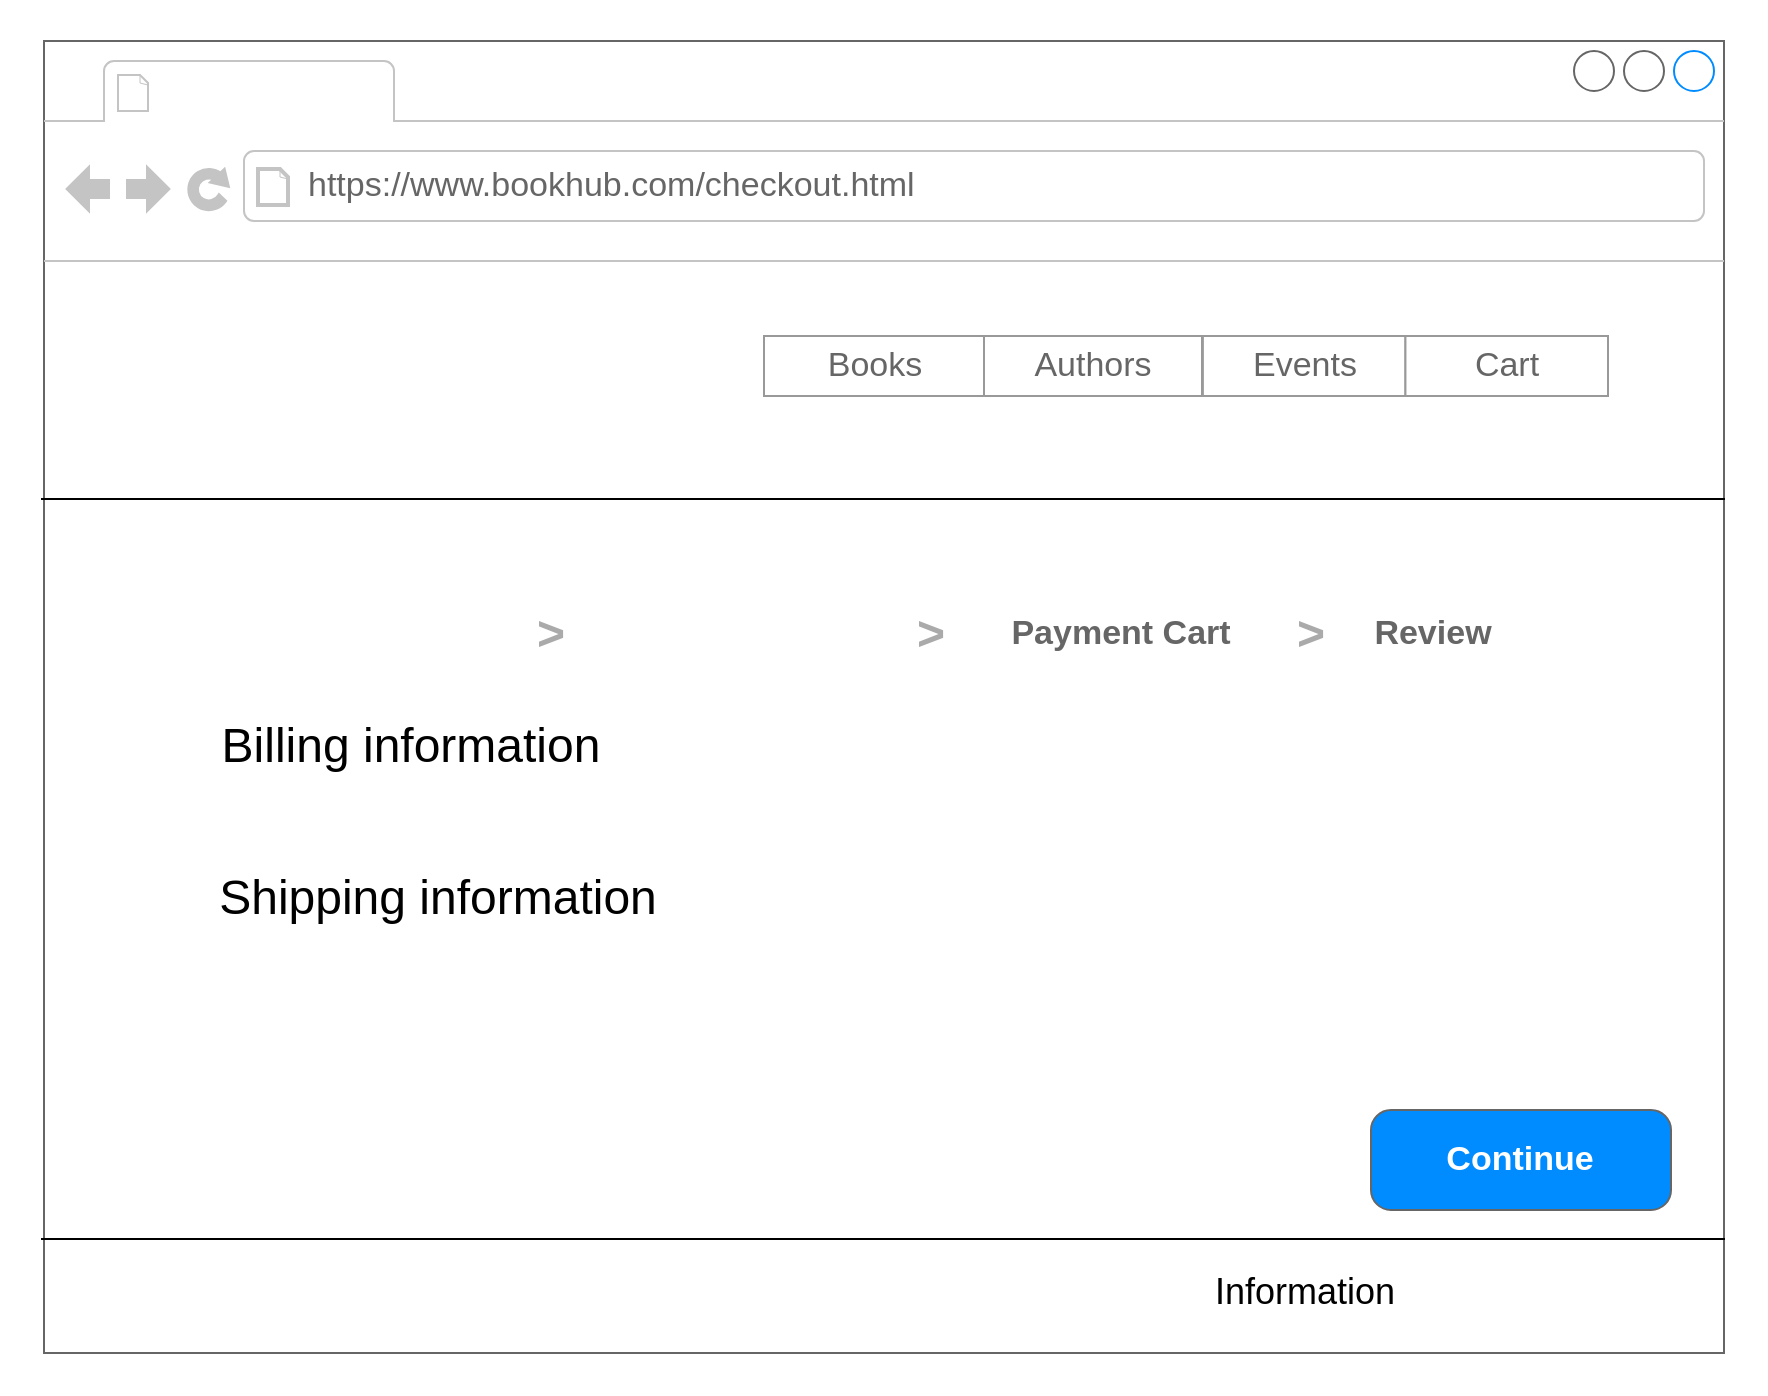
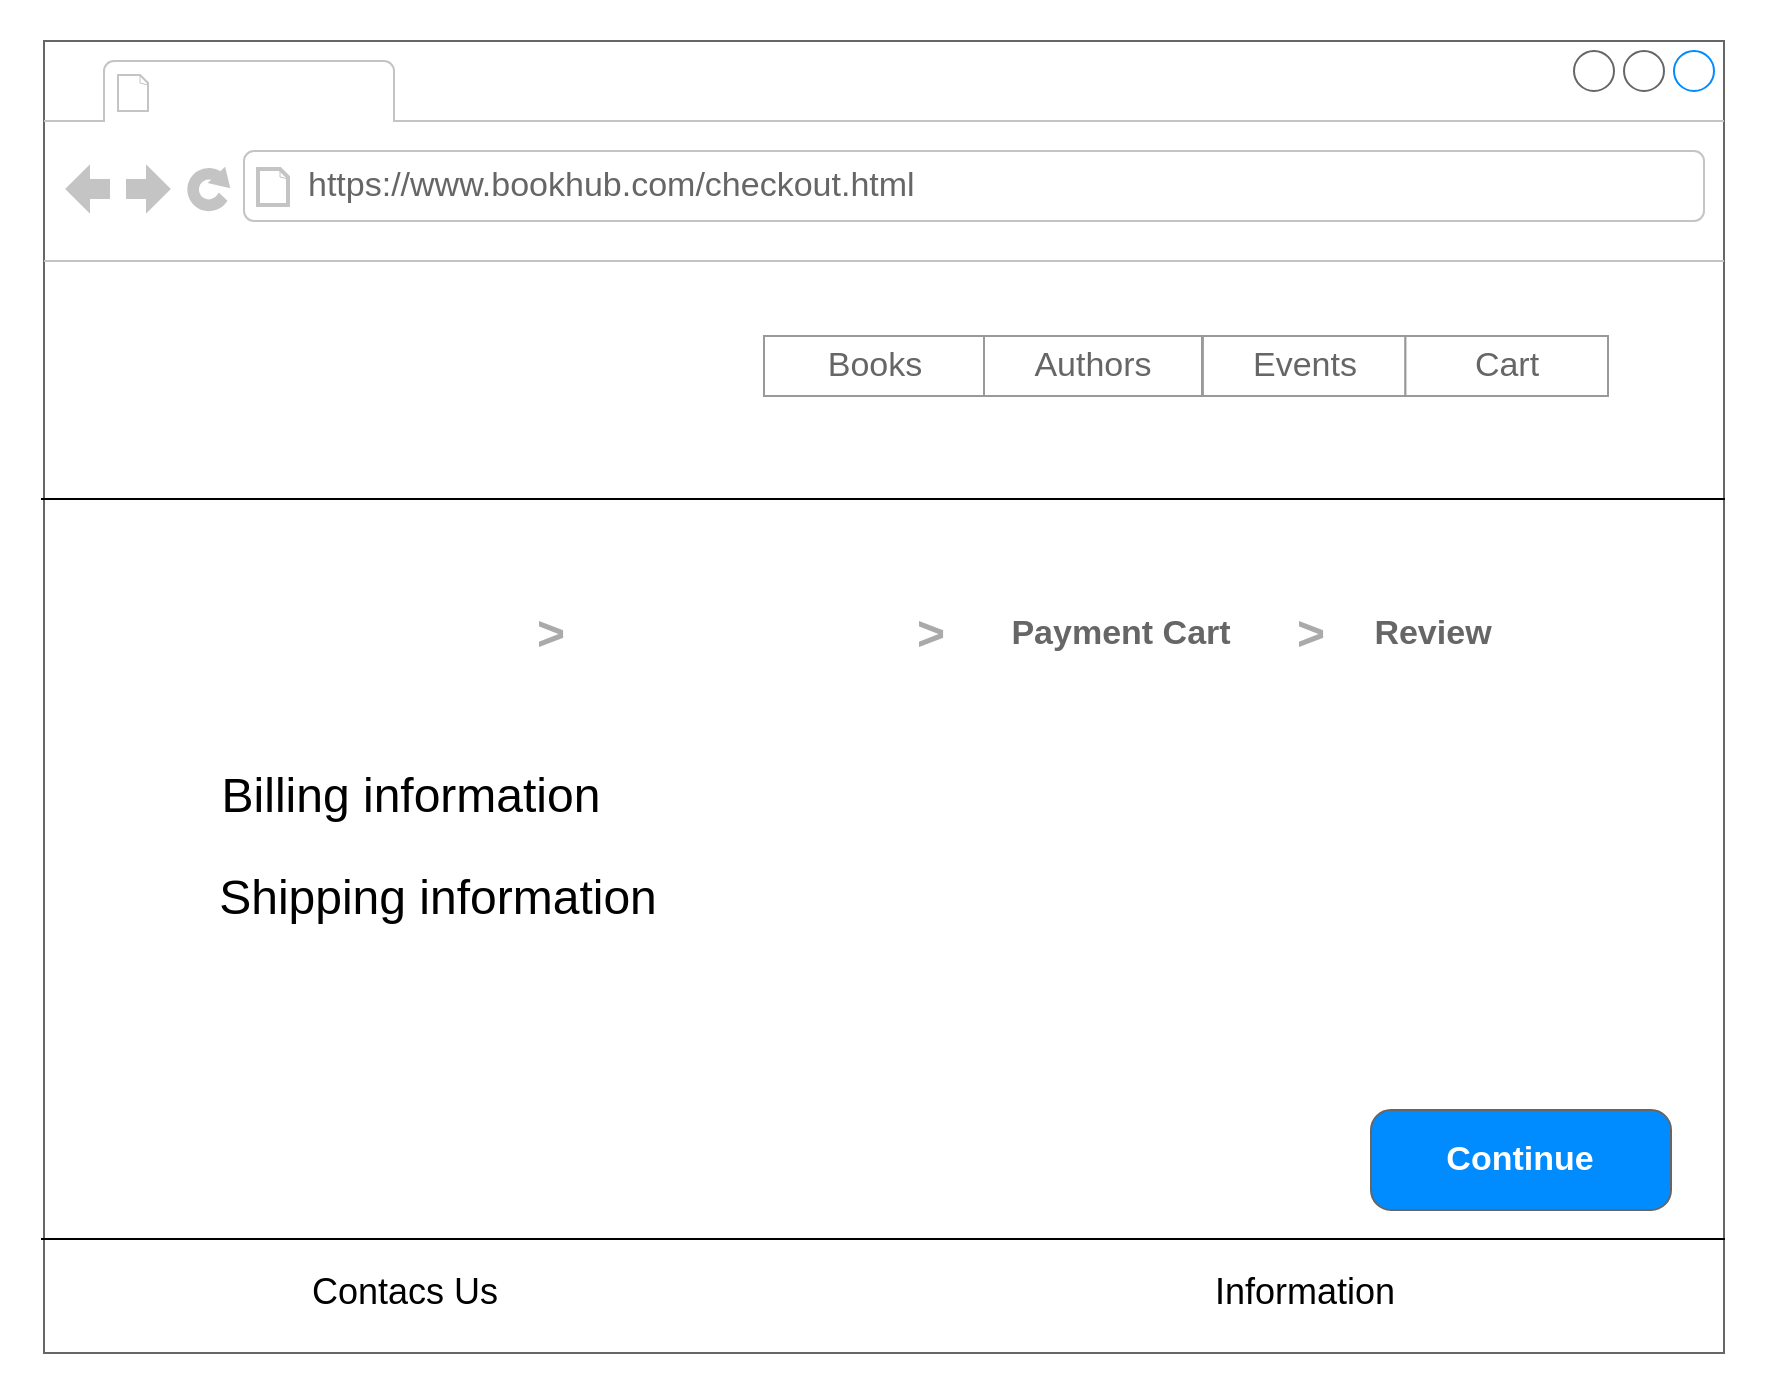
node "Billing information": moved (411, 747) -> (411, 797)
node "Contacs Us": added
